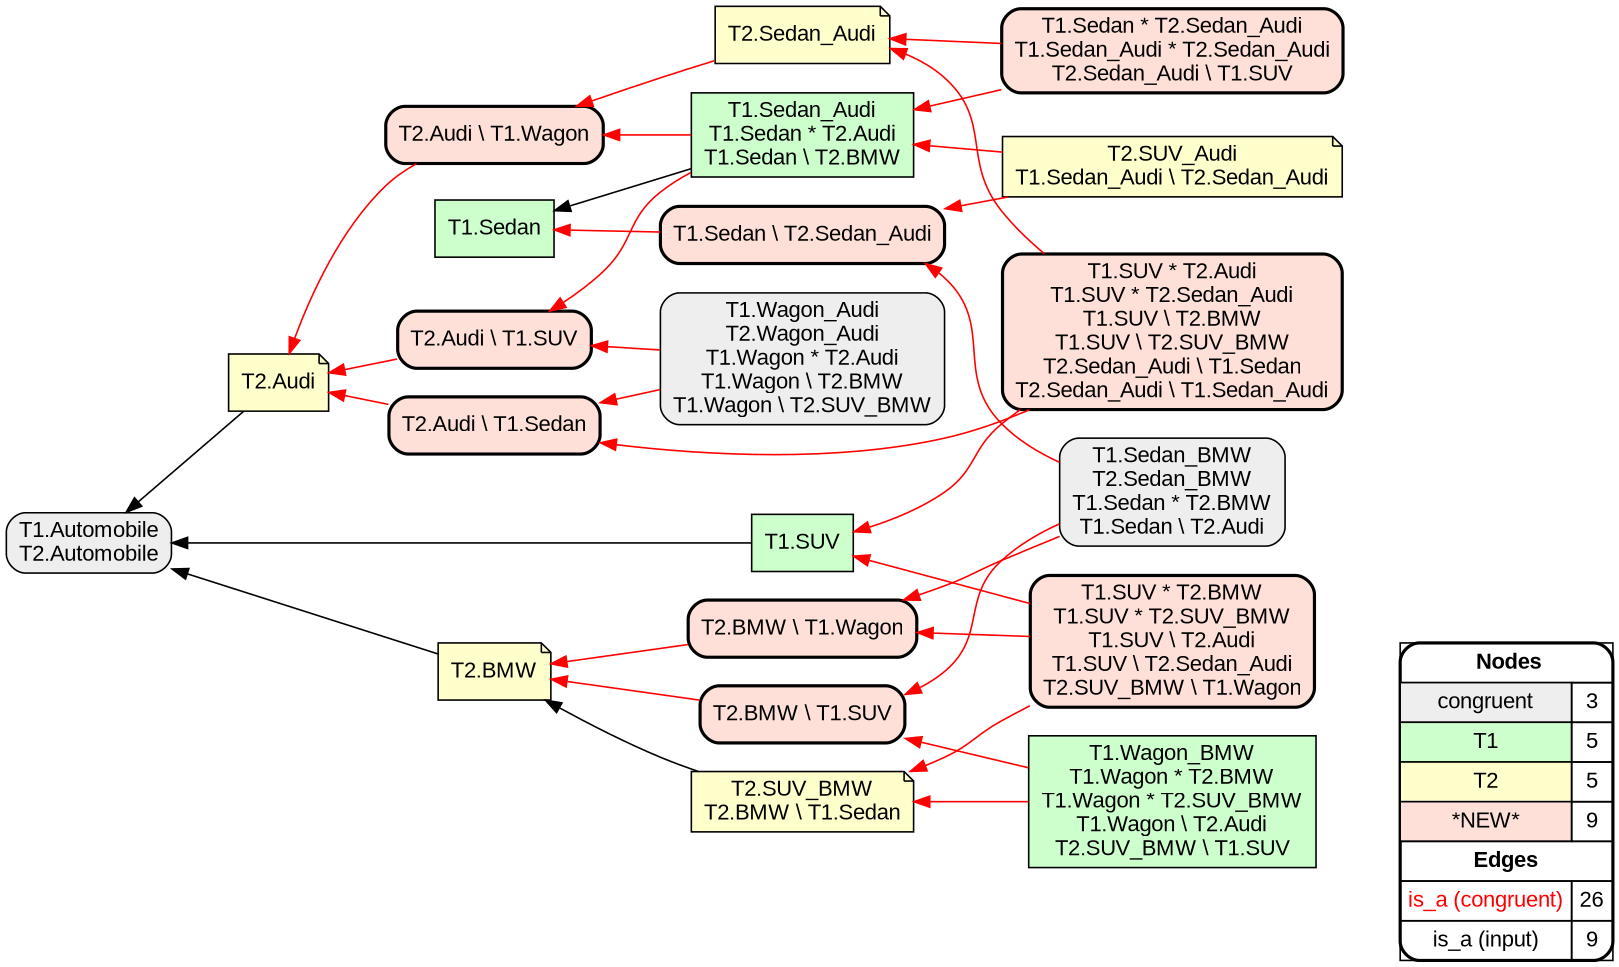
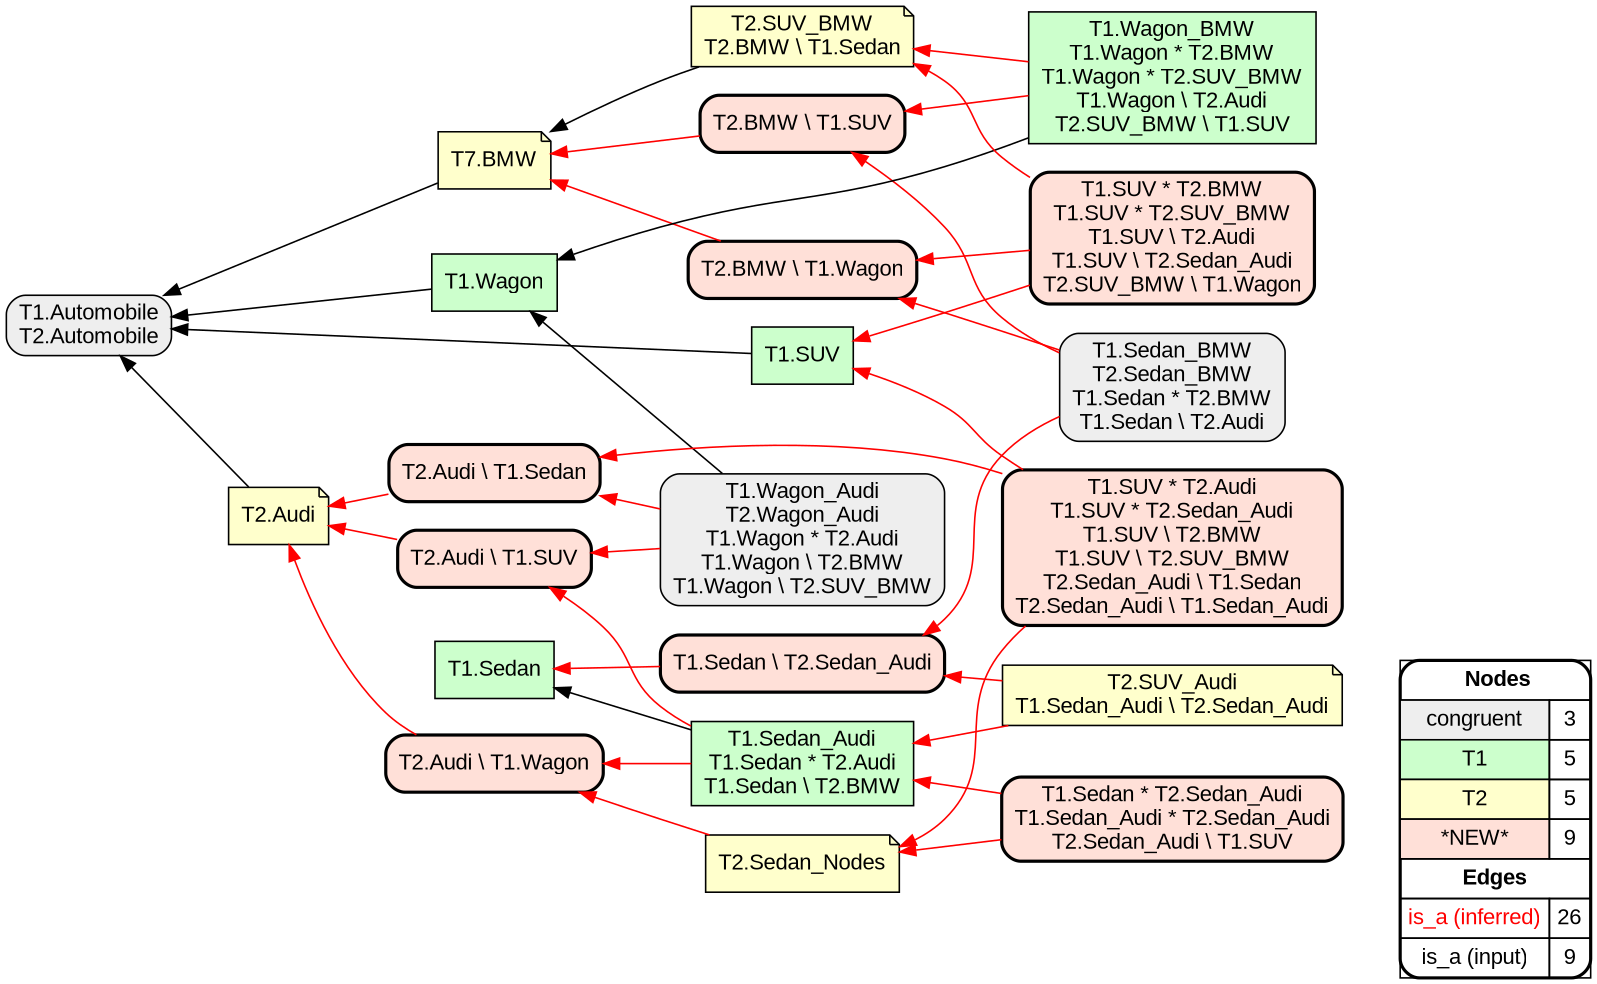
node "T2.Sedan_Audi": label "T2.Sedan_Audi" -> "T2.Sedan_Nodes"
node "T1.Wagon": added
node "T2.BMW": label "T2.BMW" -> "T7.BMW"
node "Nodes": text "is_a (congruent)" -> "is_a (inferred)"
